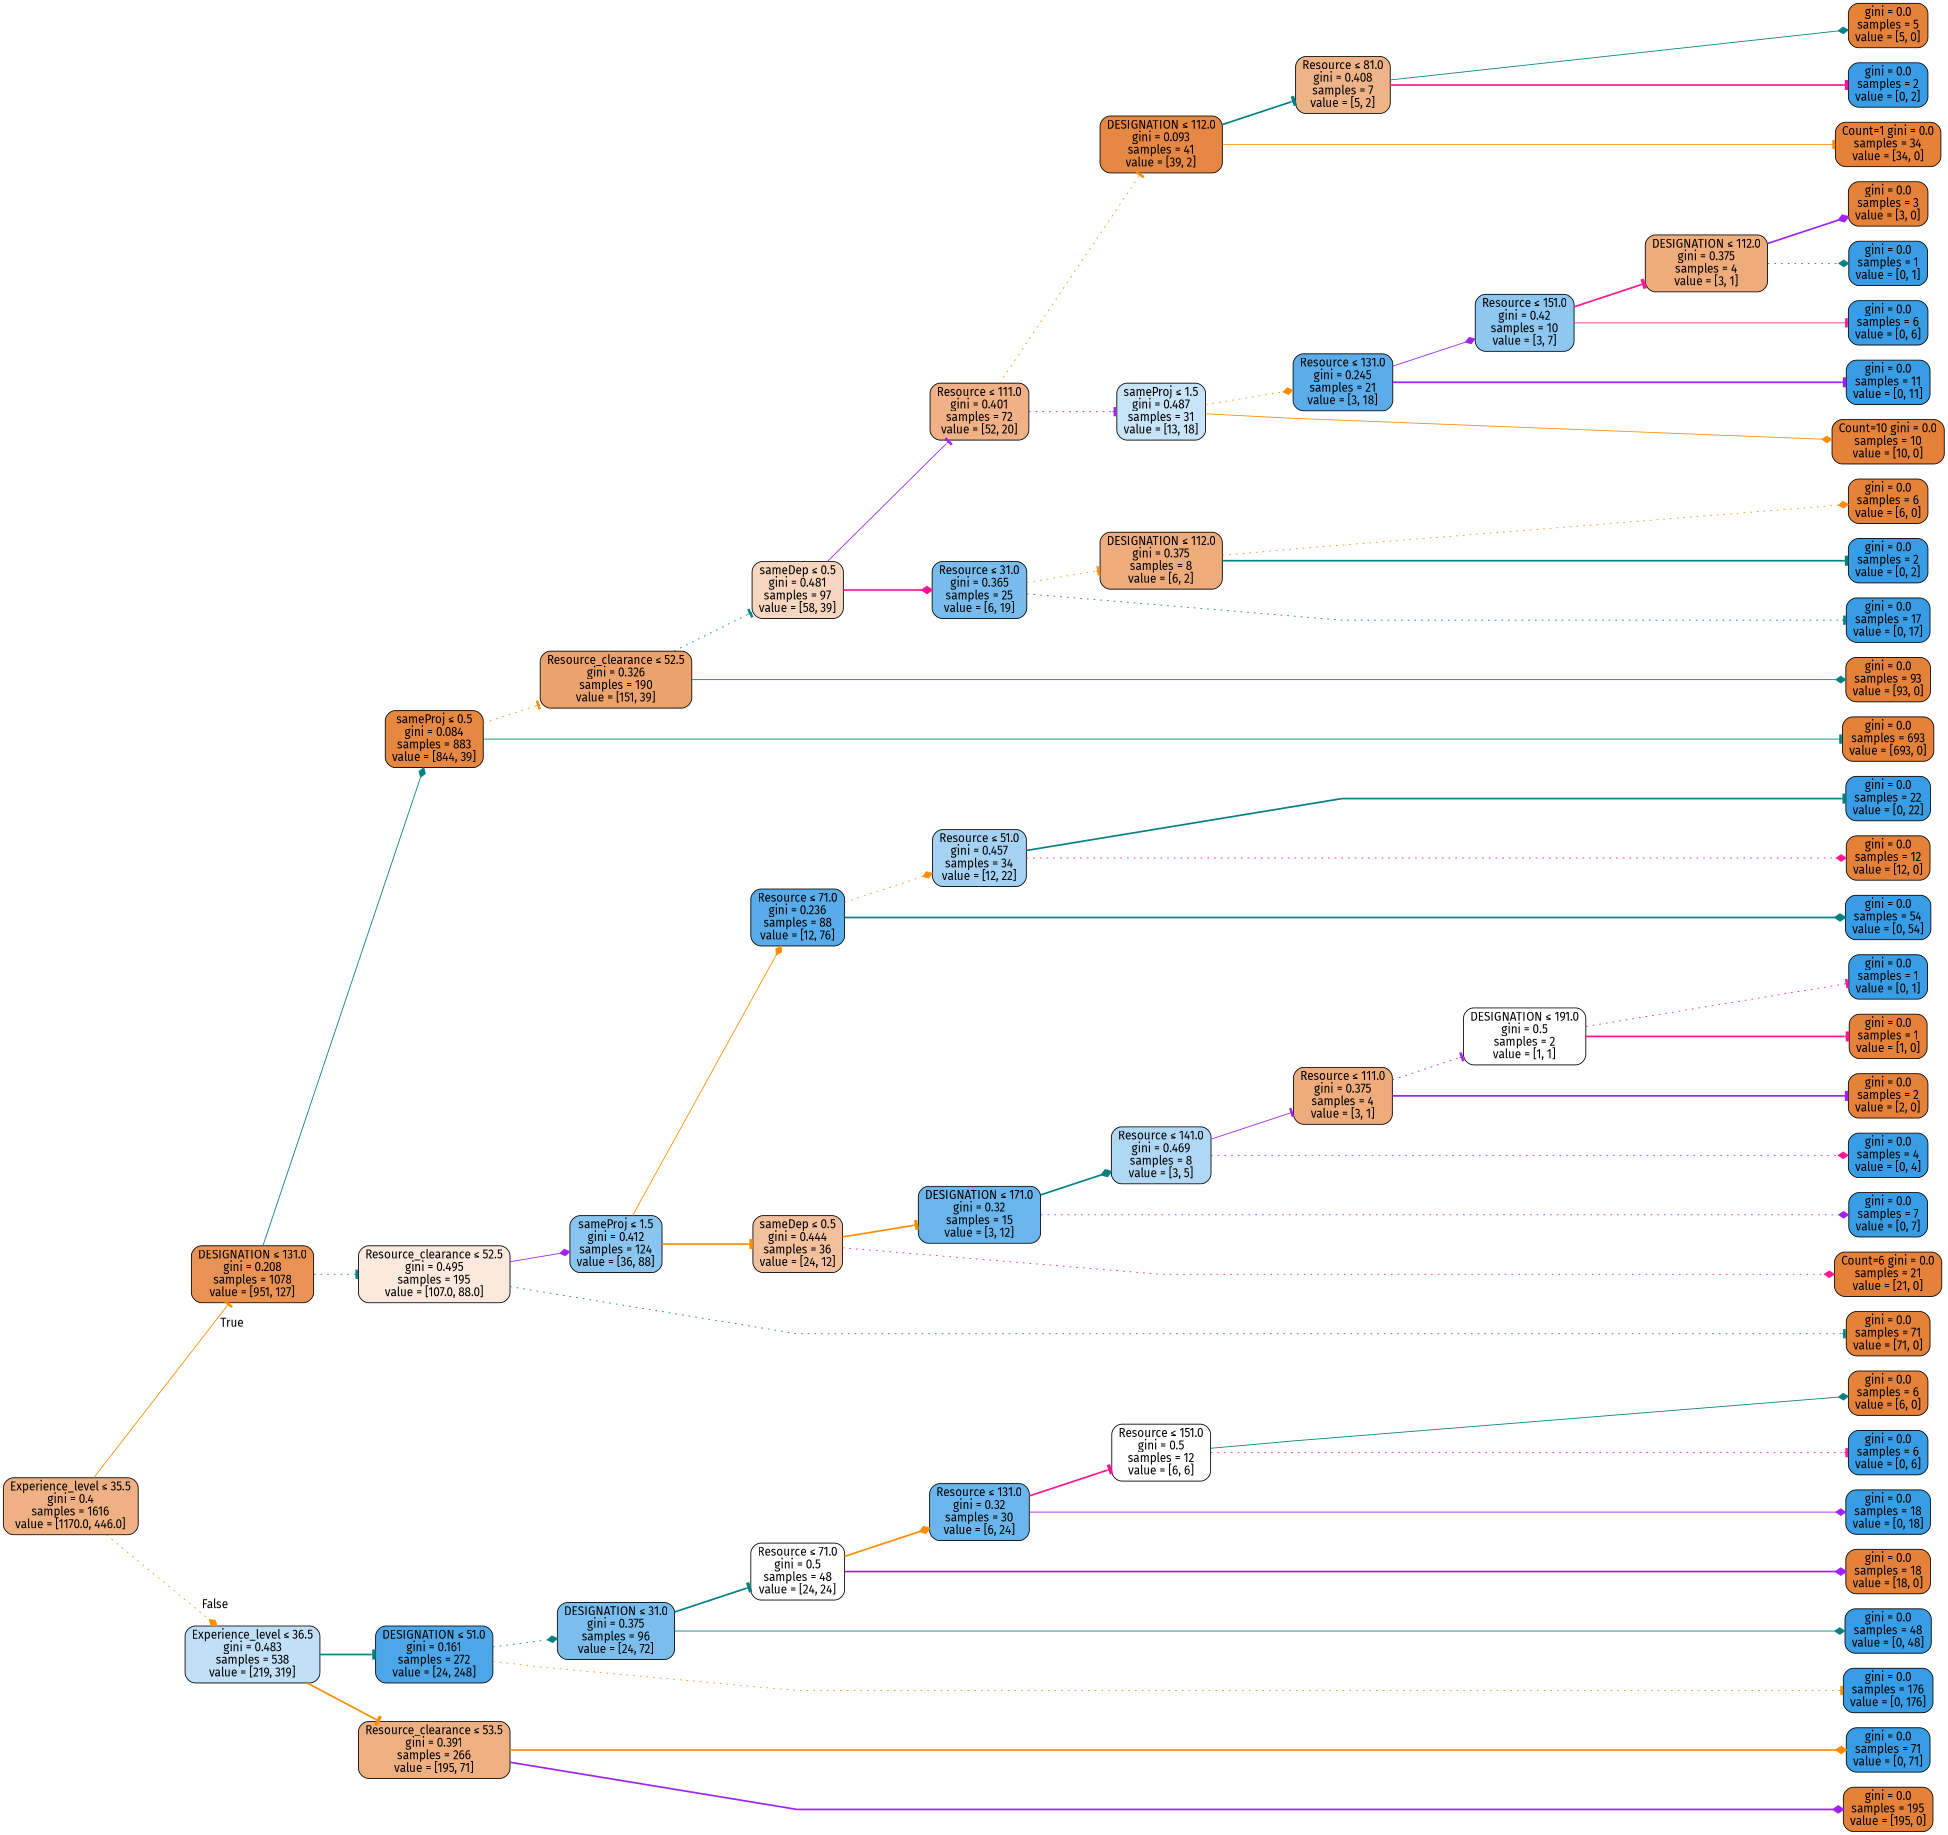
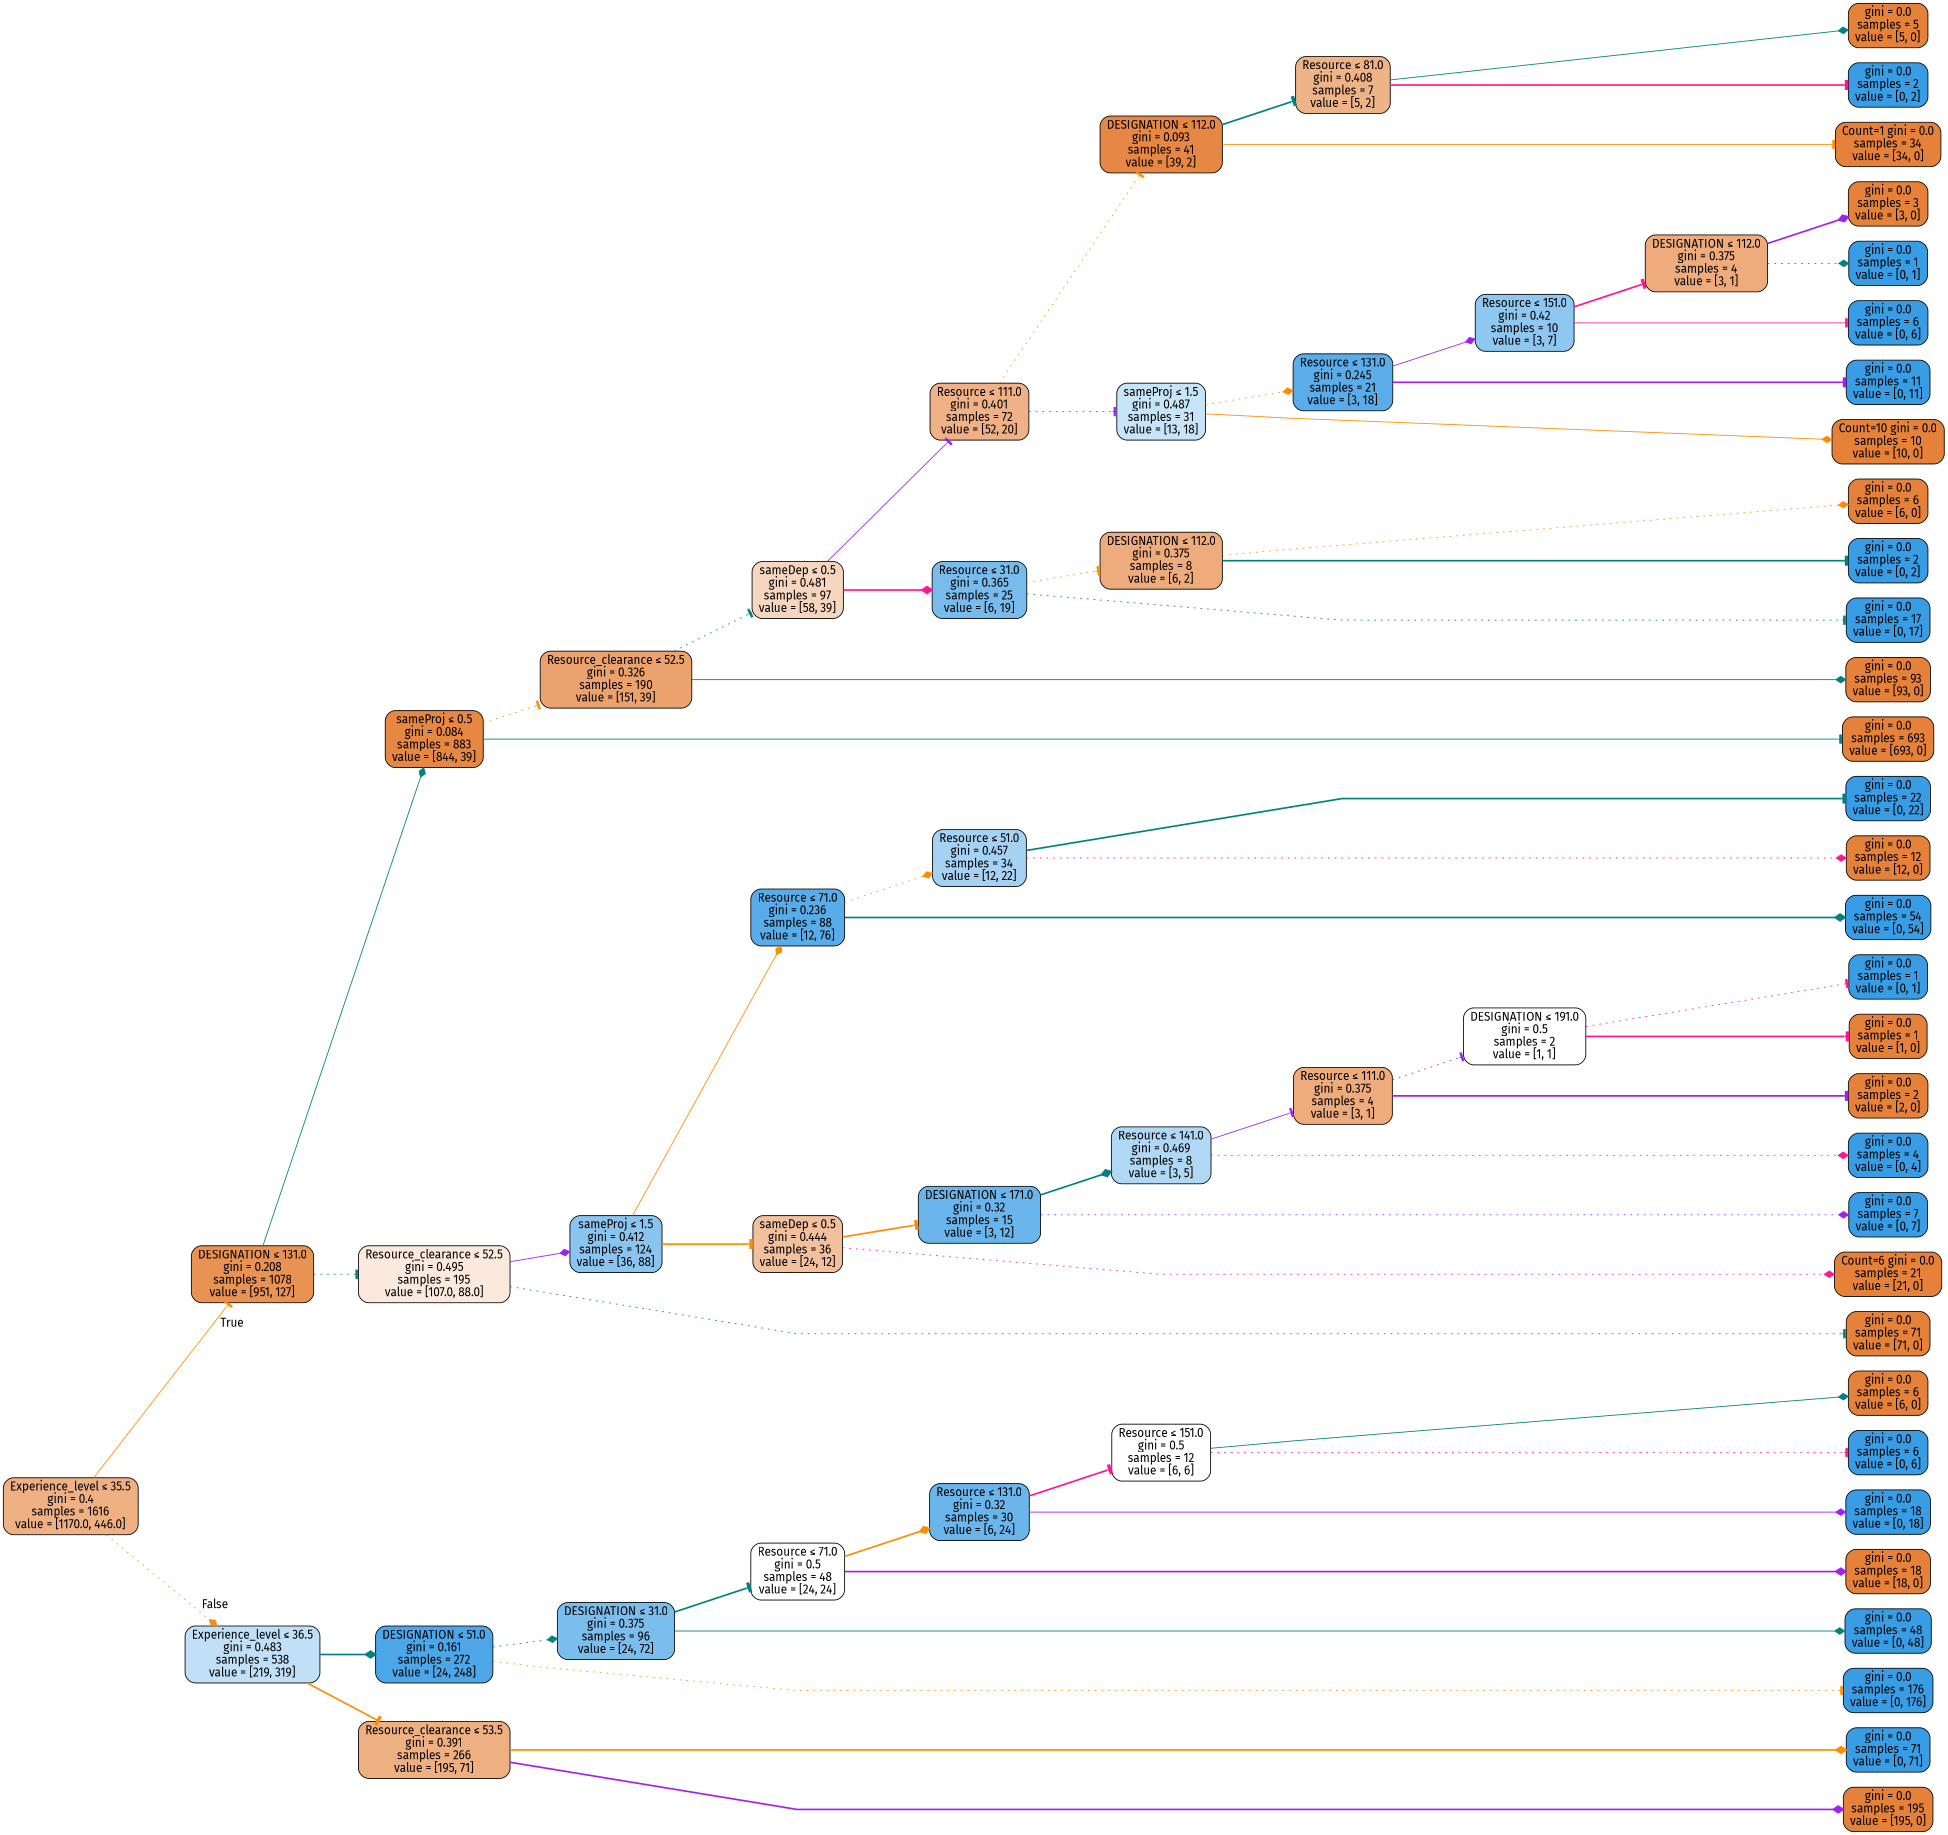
edge "Experience_level ≤ 36.5" -> "DESIGNATION ≤ 51.0": arrowhead tee -> diamond
